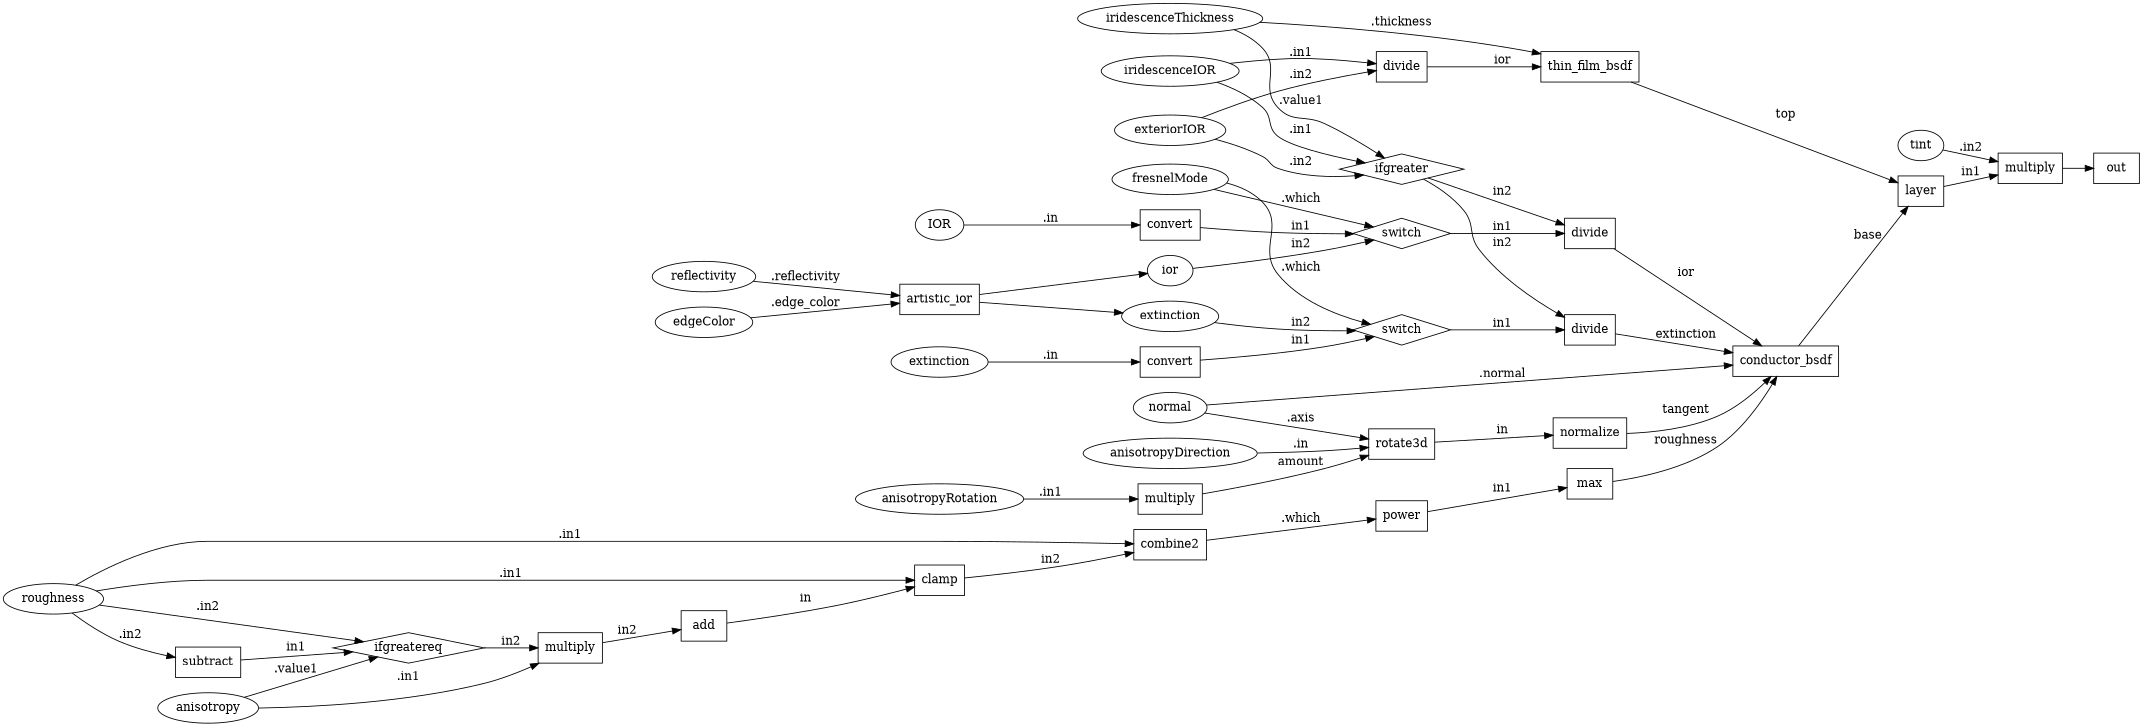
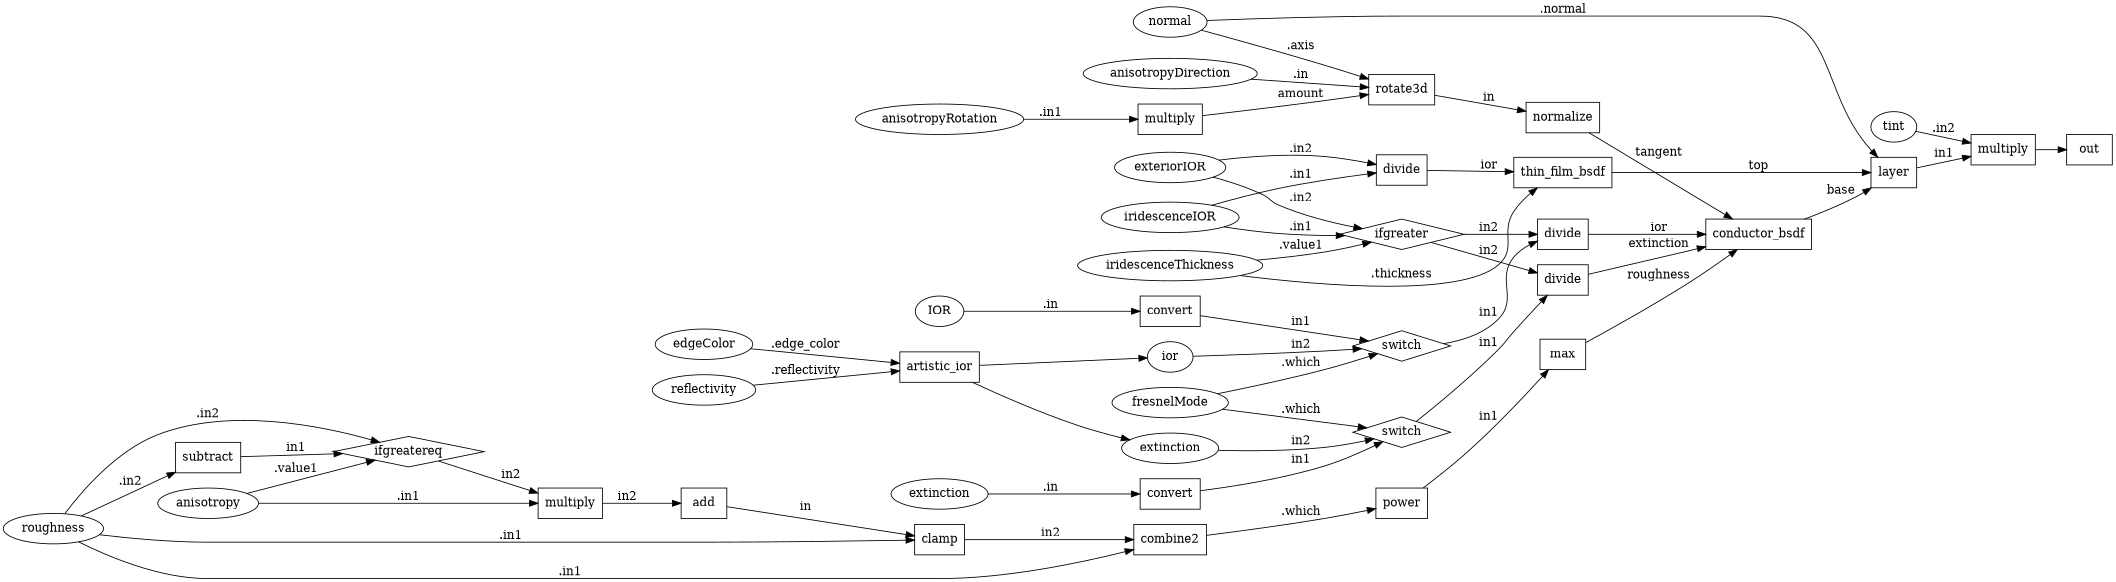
edge "normal" -> "conductor_bsdf": now "normal" -> "layer"
